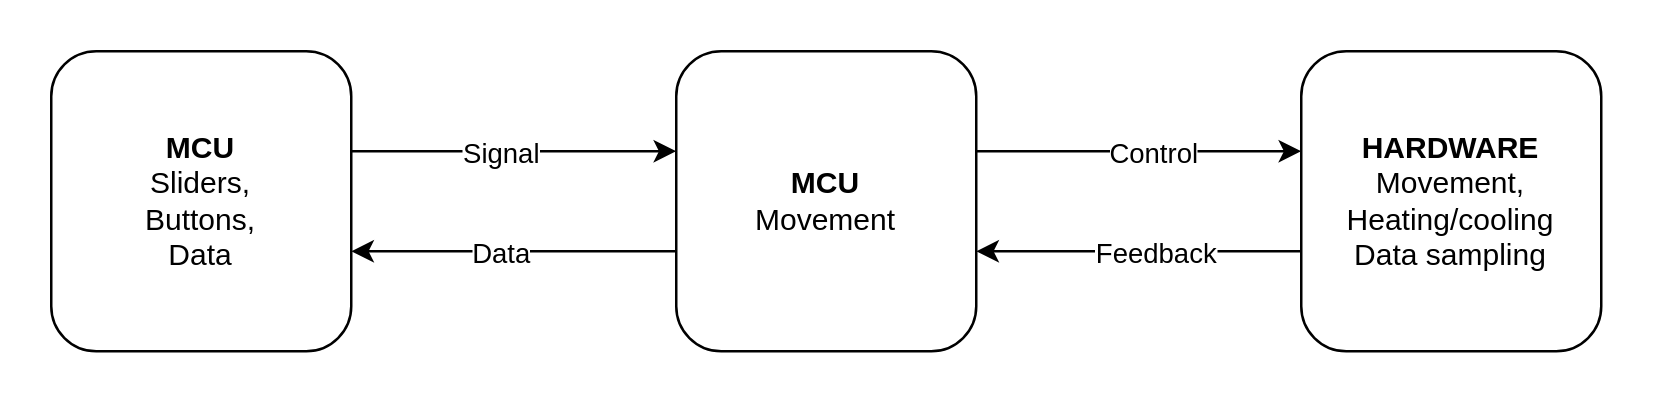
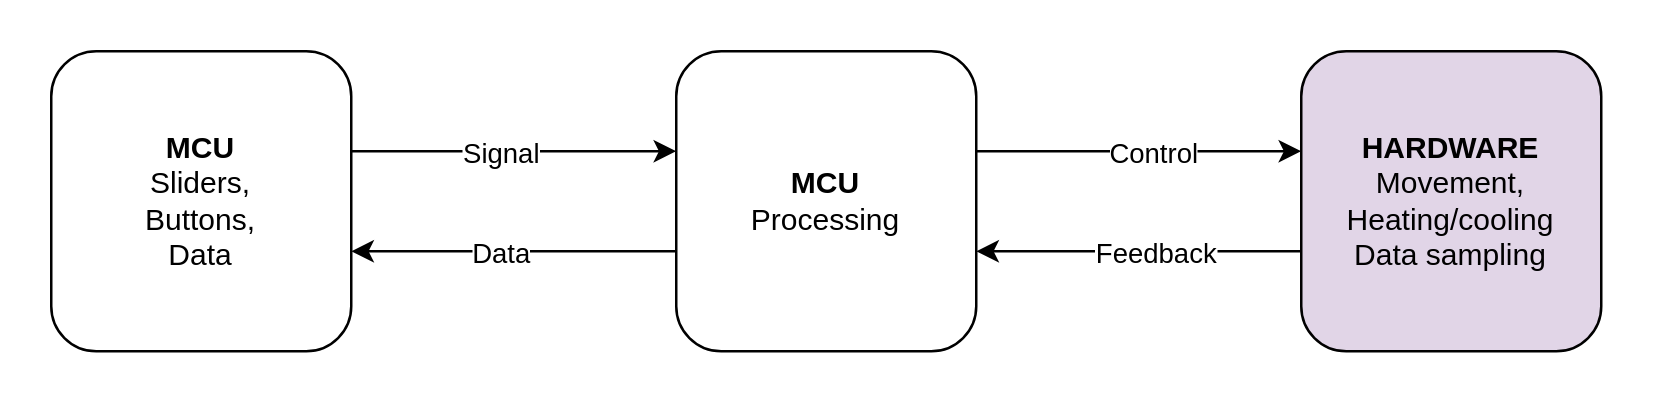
node "MCU Movement": label "MCU Movement" -> "MCU Processing"
node "HARDWARE Movement, Heating/cooling Data sampling": fillcolor #ffffff -> #e1d5e7
